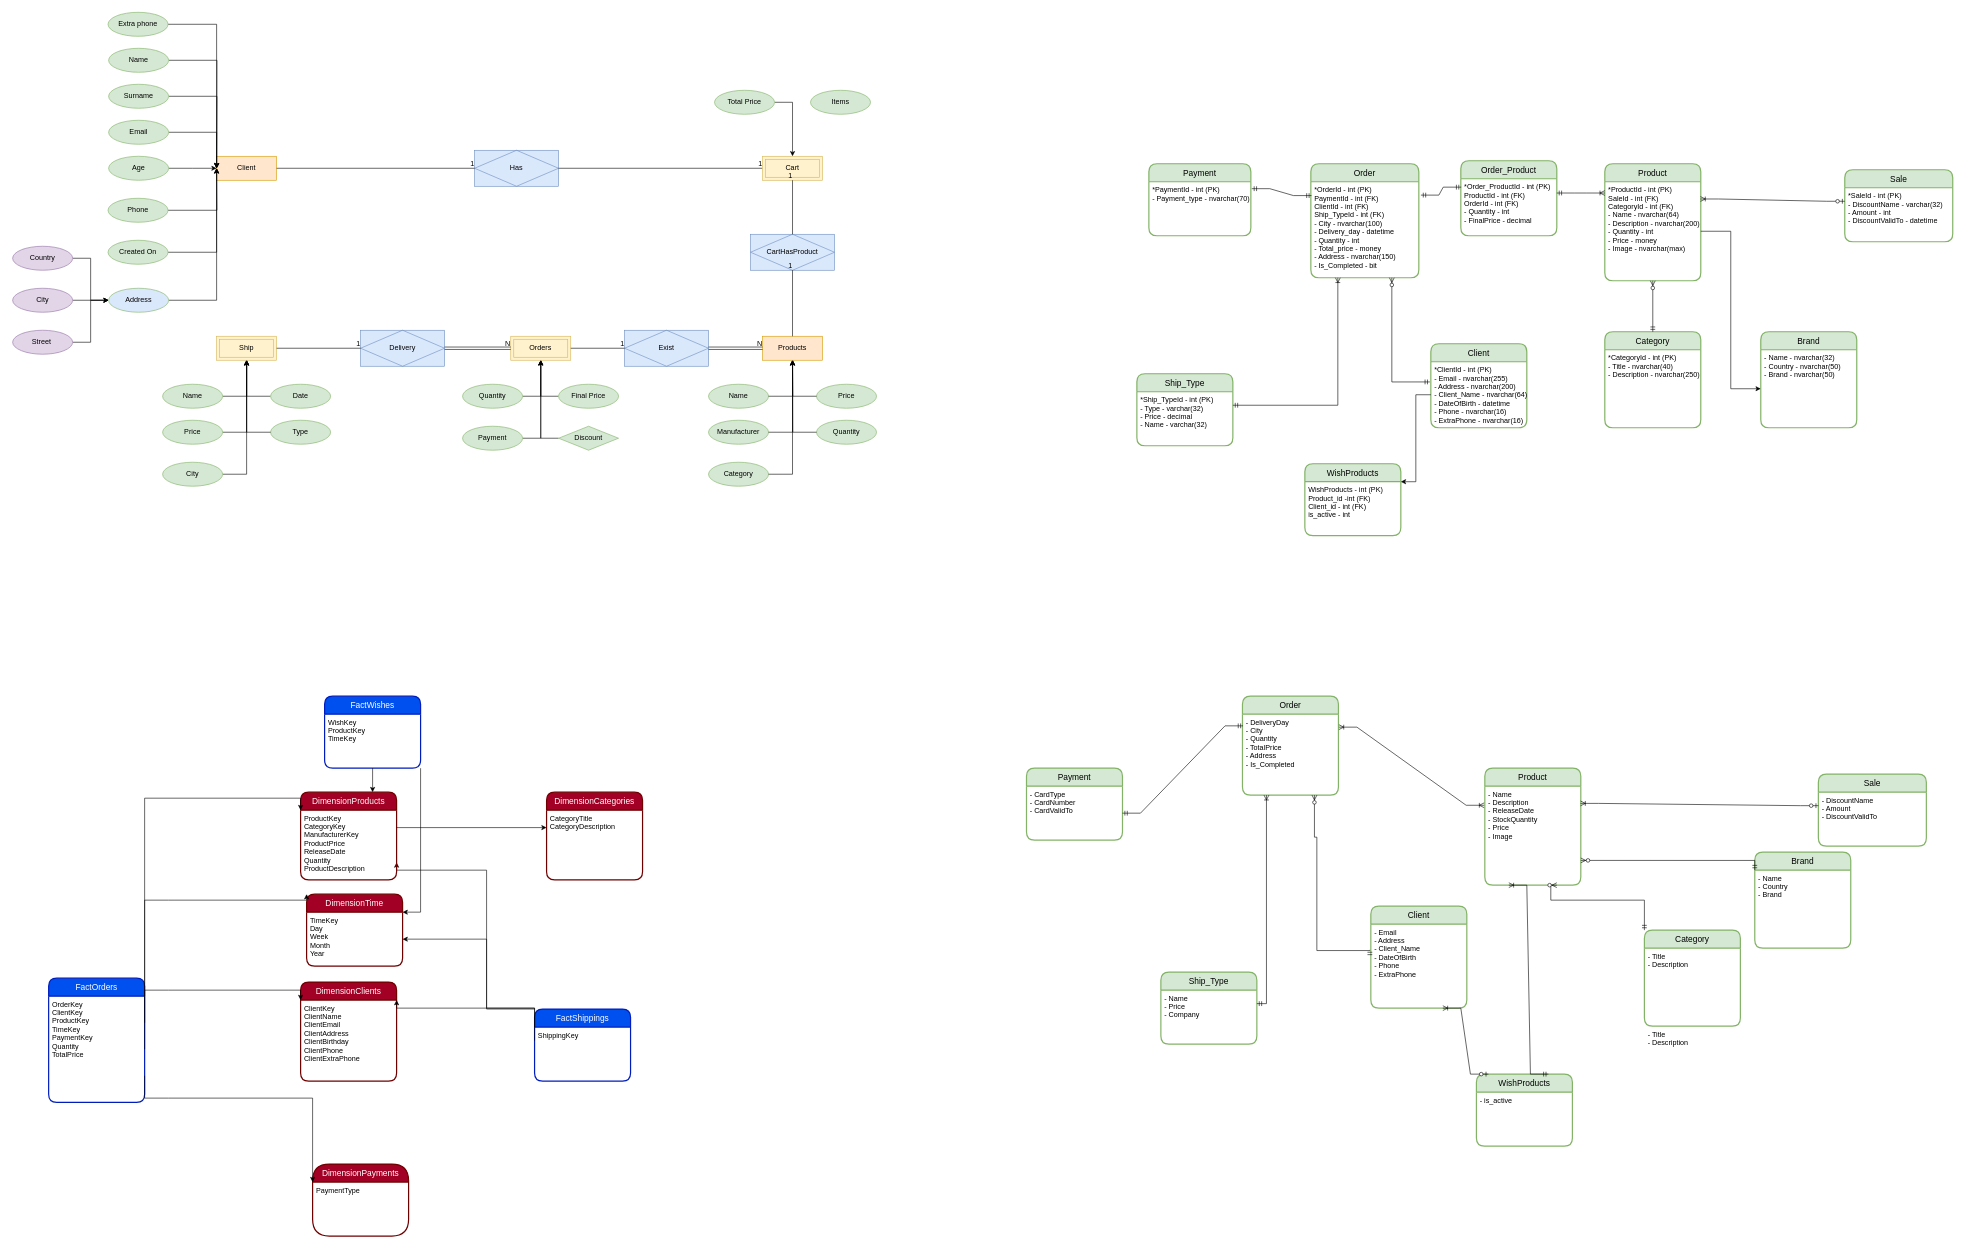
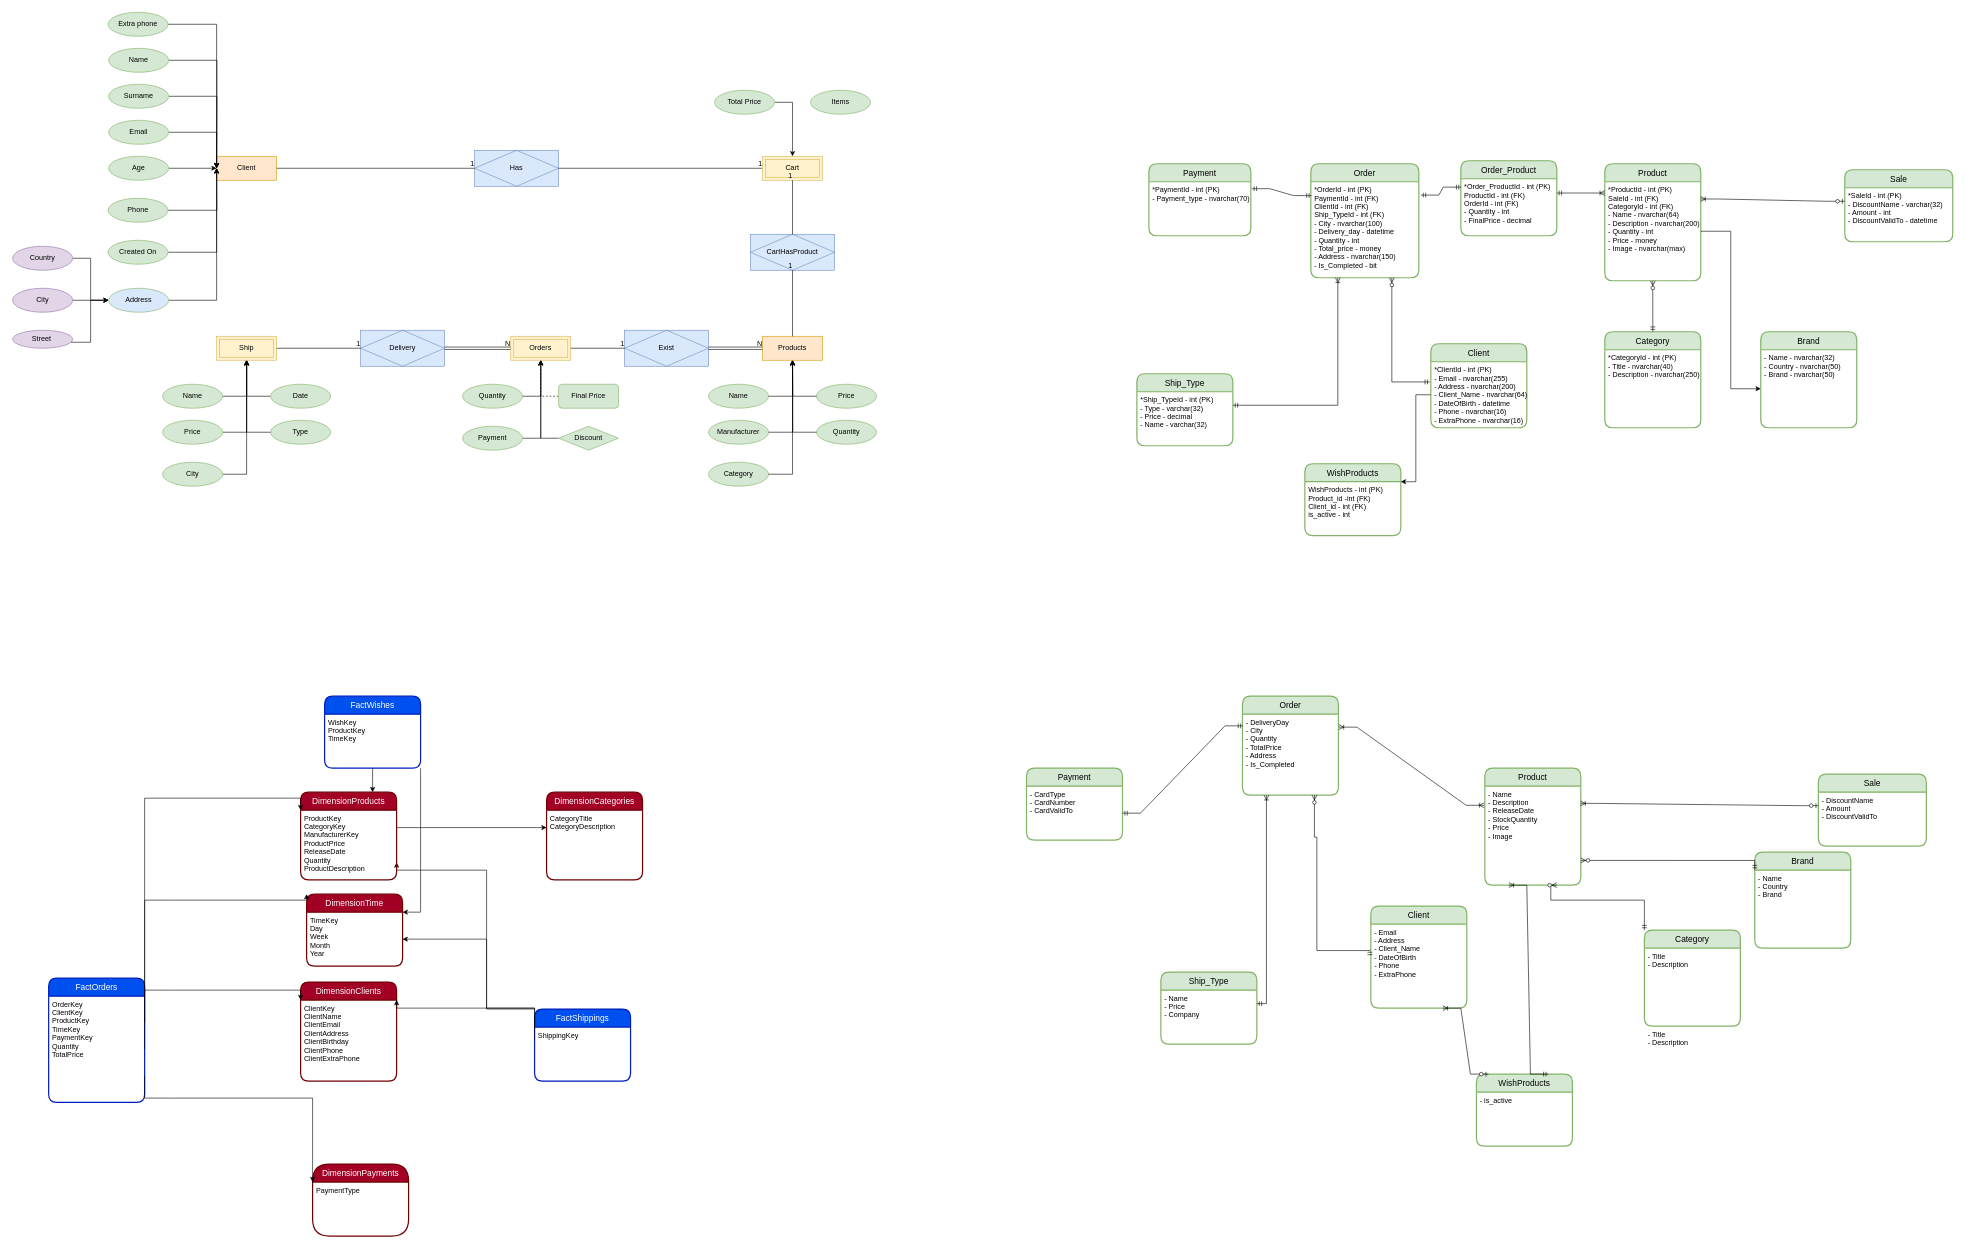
node "Street": size 60x24 -> 60x18
edge "Final Price" -> "Orders": style solid -> dashed
node "Final Price": shape ellipse -> rounded rectangle
